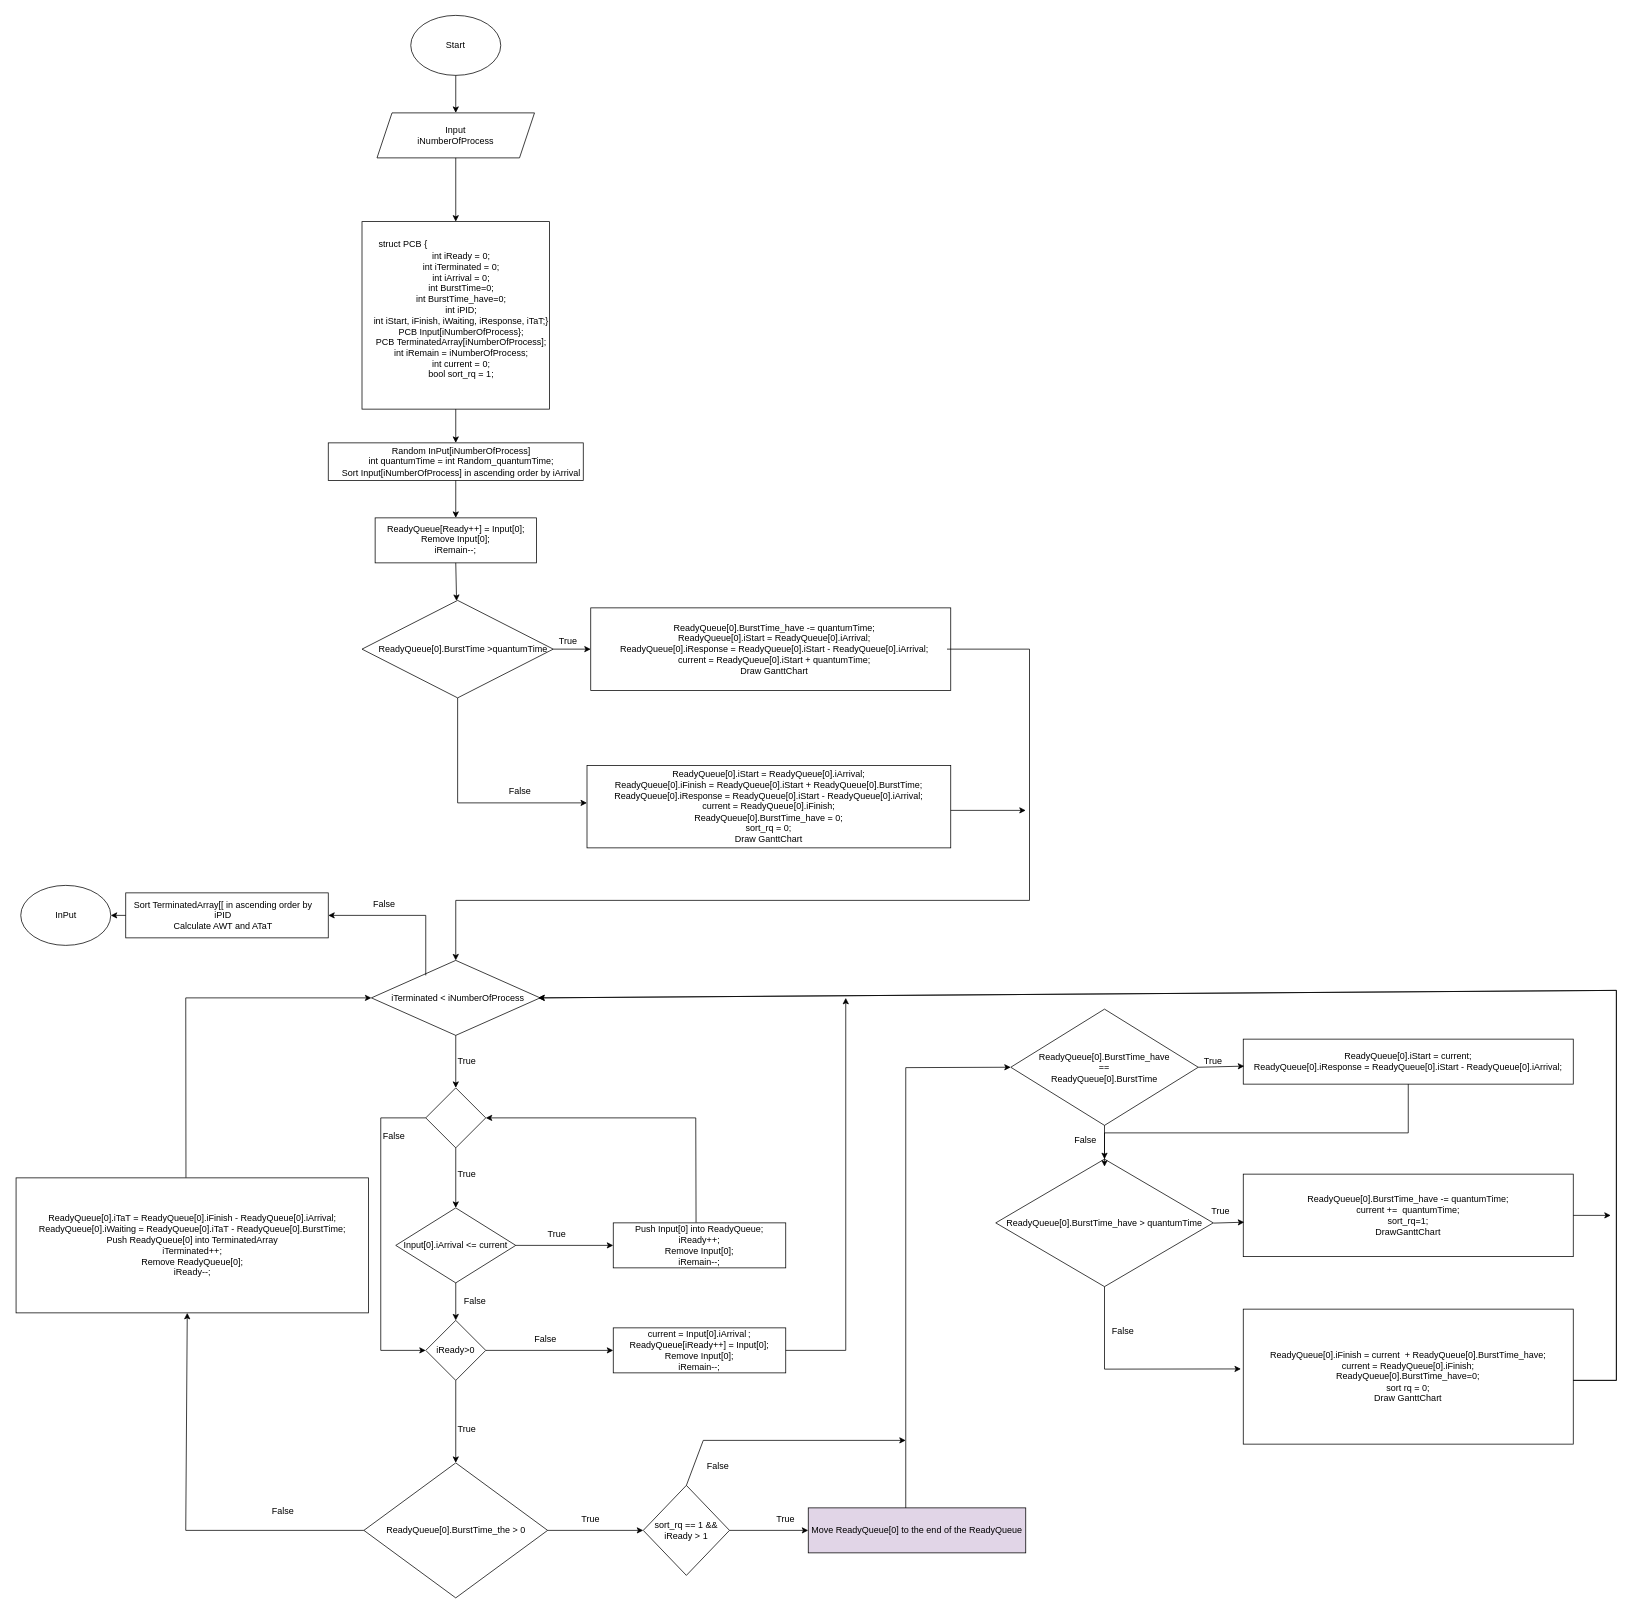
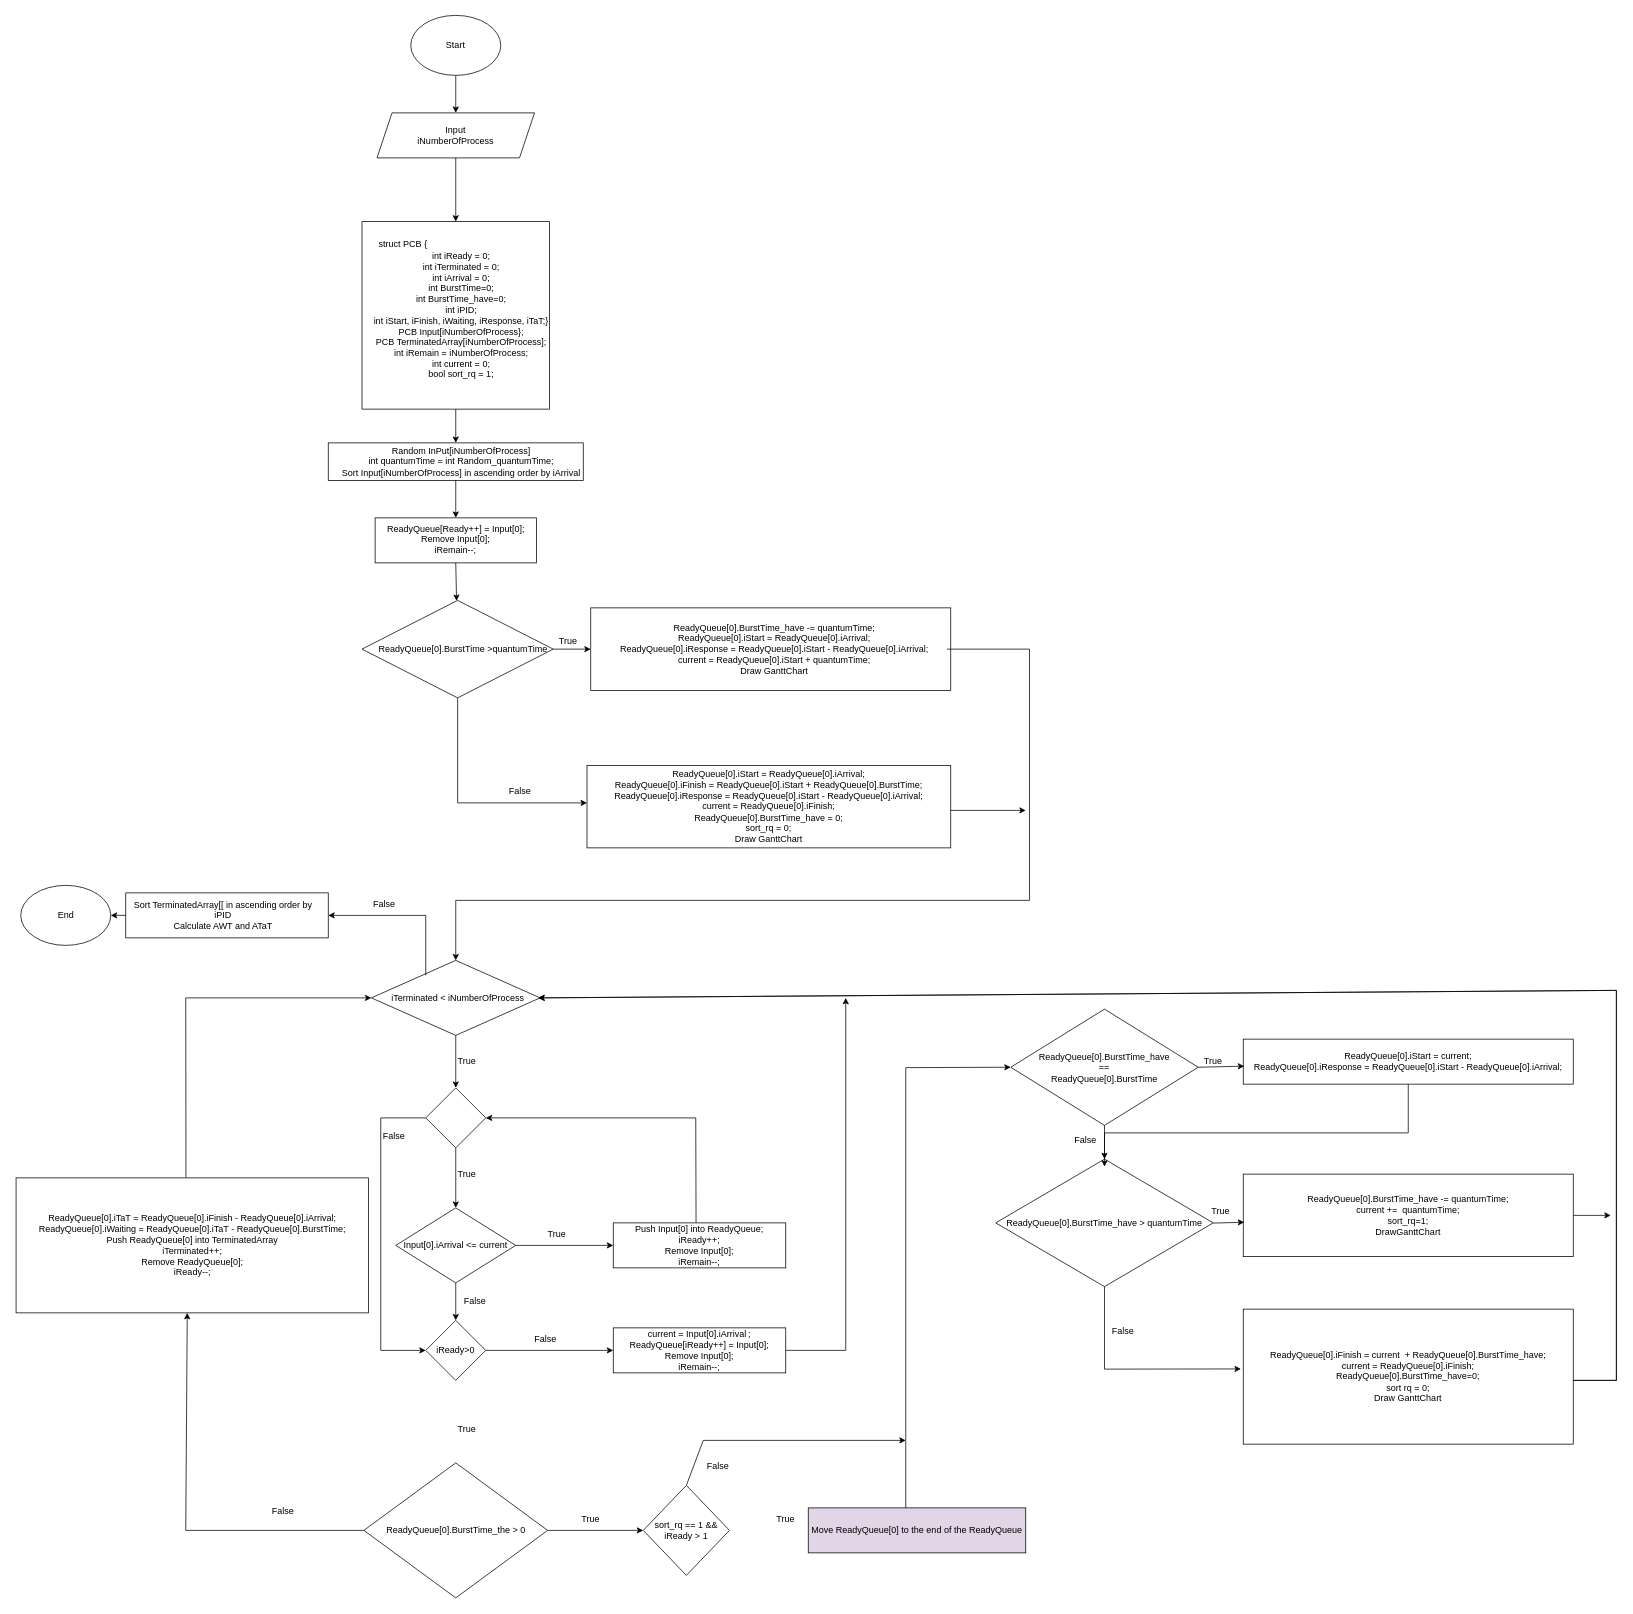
node "InPut": label "InPut" -> "End"
edge "iReady>0" -> "ReadyQueue[0].BurstTime_the > 0": removed
edge "sort_rq == 1 && iReady > 1" -> "Move ReadyQueue[0] to the end of the ReadyQueue": removed
